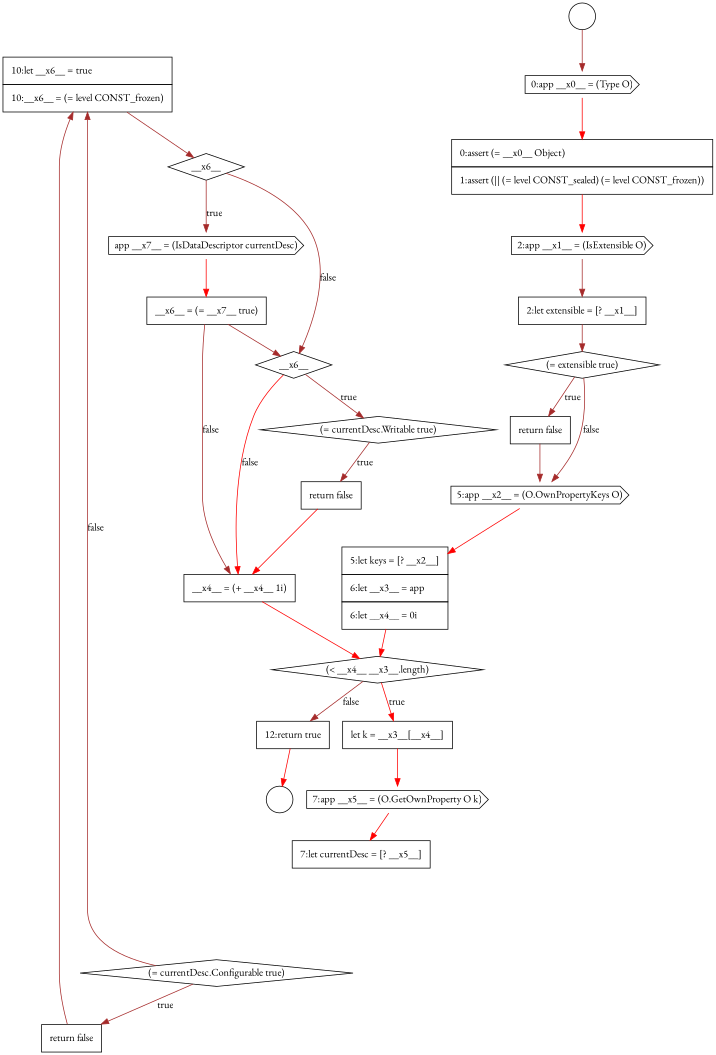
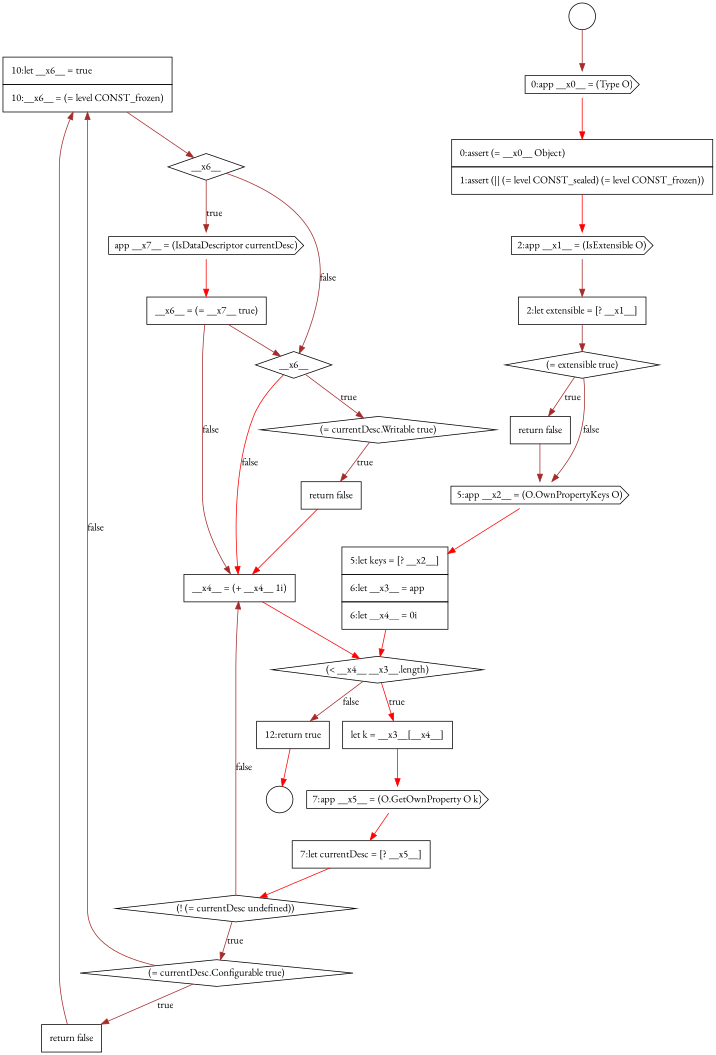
node "(! (= currentDesc undefined))": added
